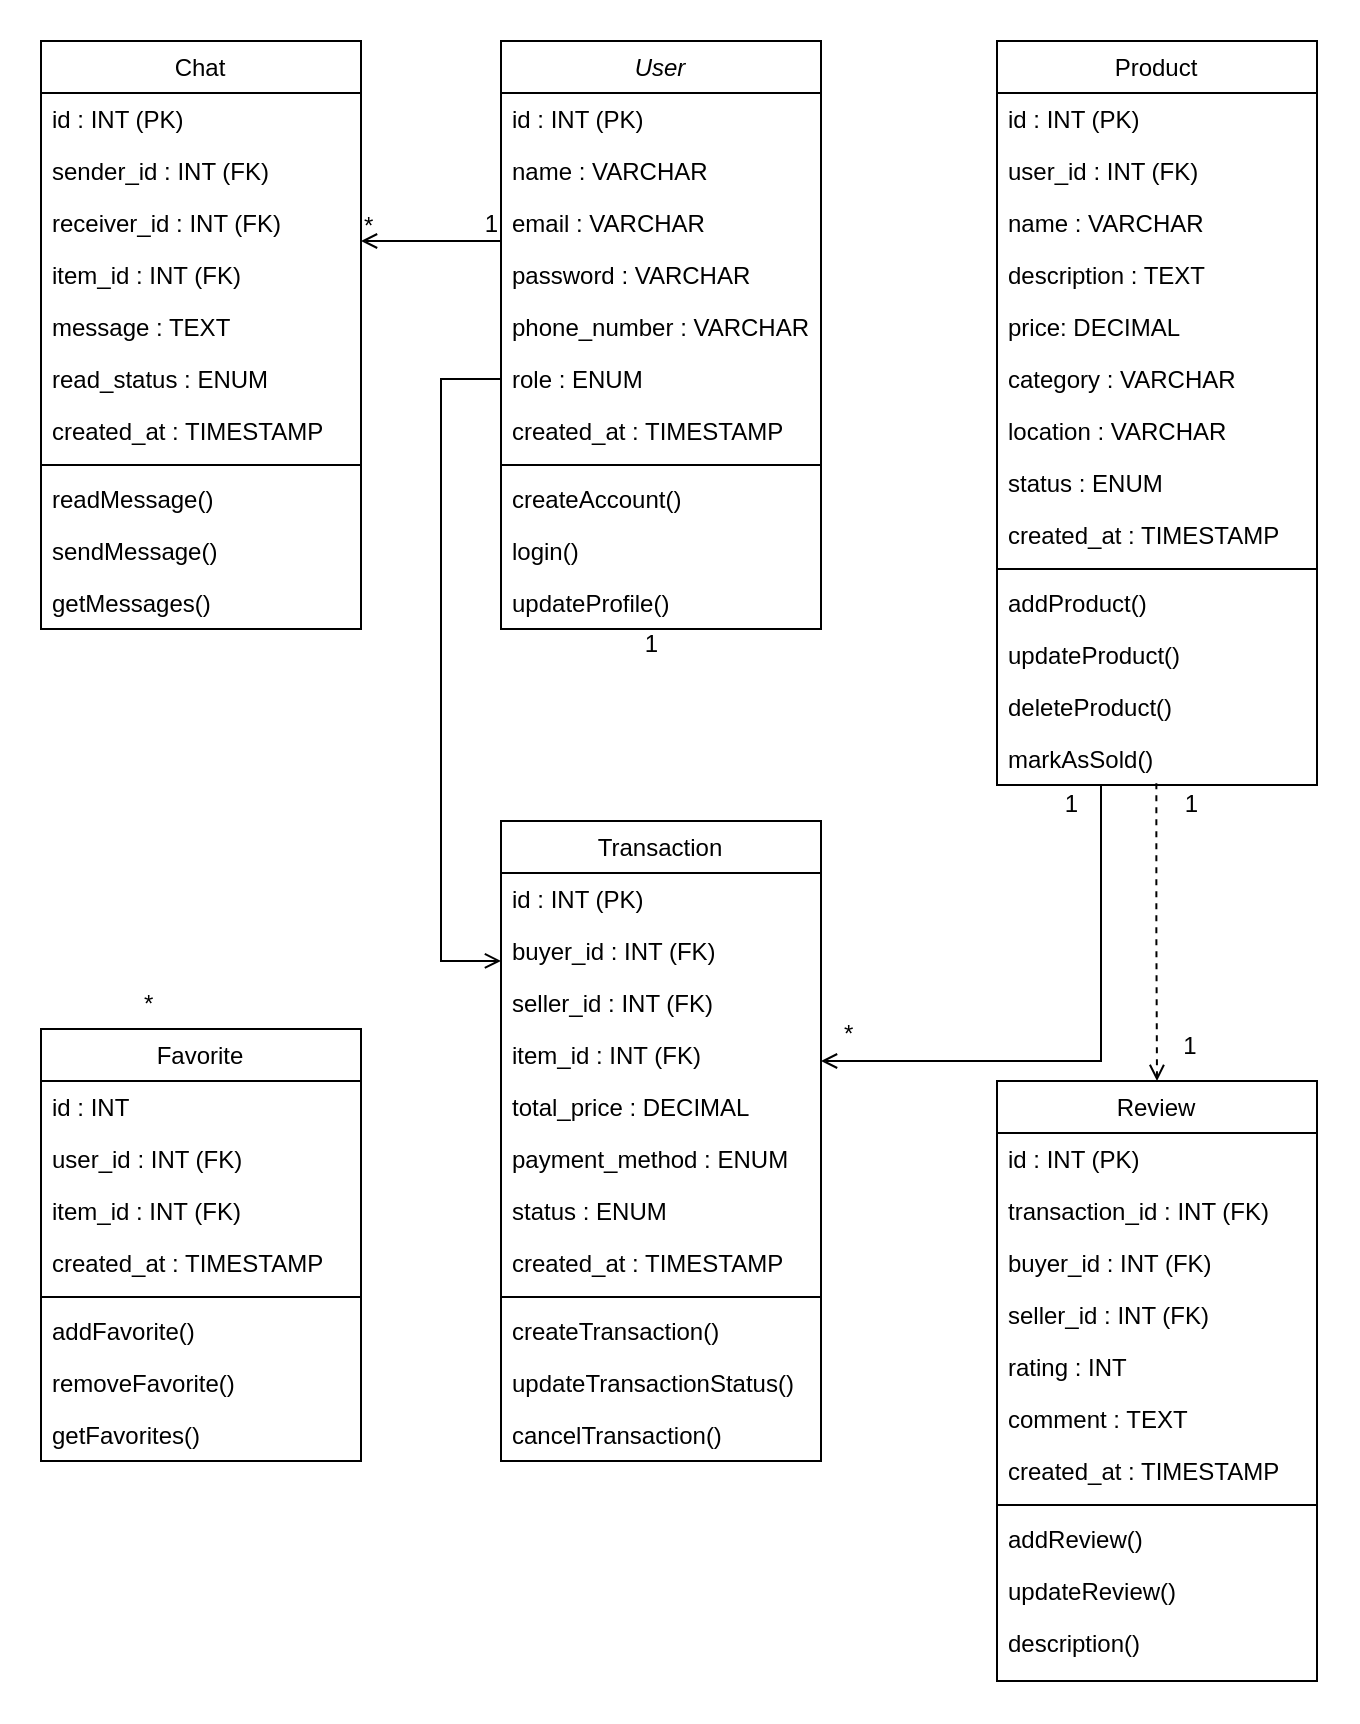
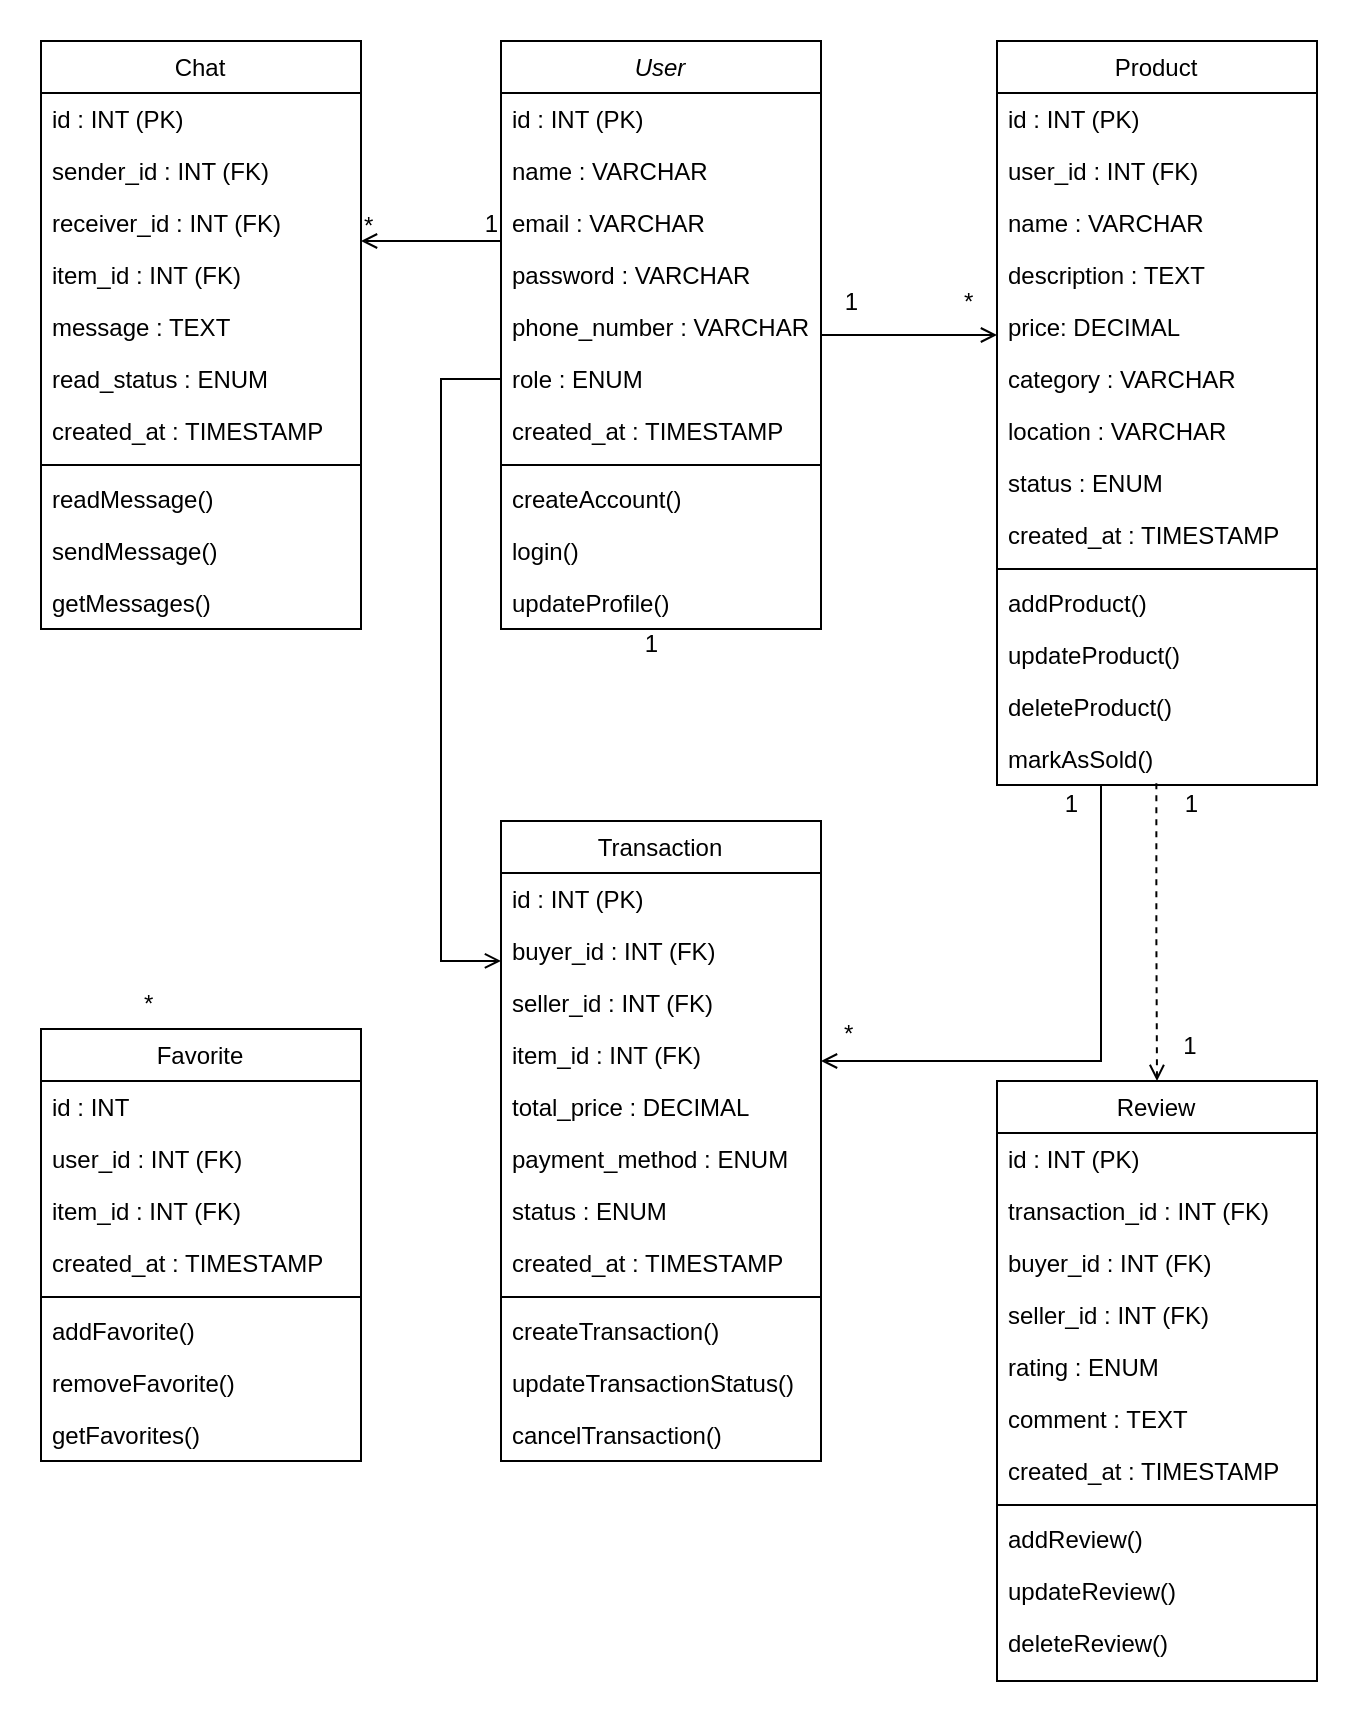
edge "User" -> "Product": added, labels "*", "1"
node "rating : INT": label "rating : INT" -> "rating : ENUM"
node "description()": label "description()" -> "deleteReview()"
